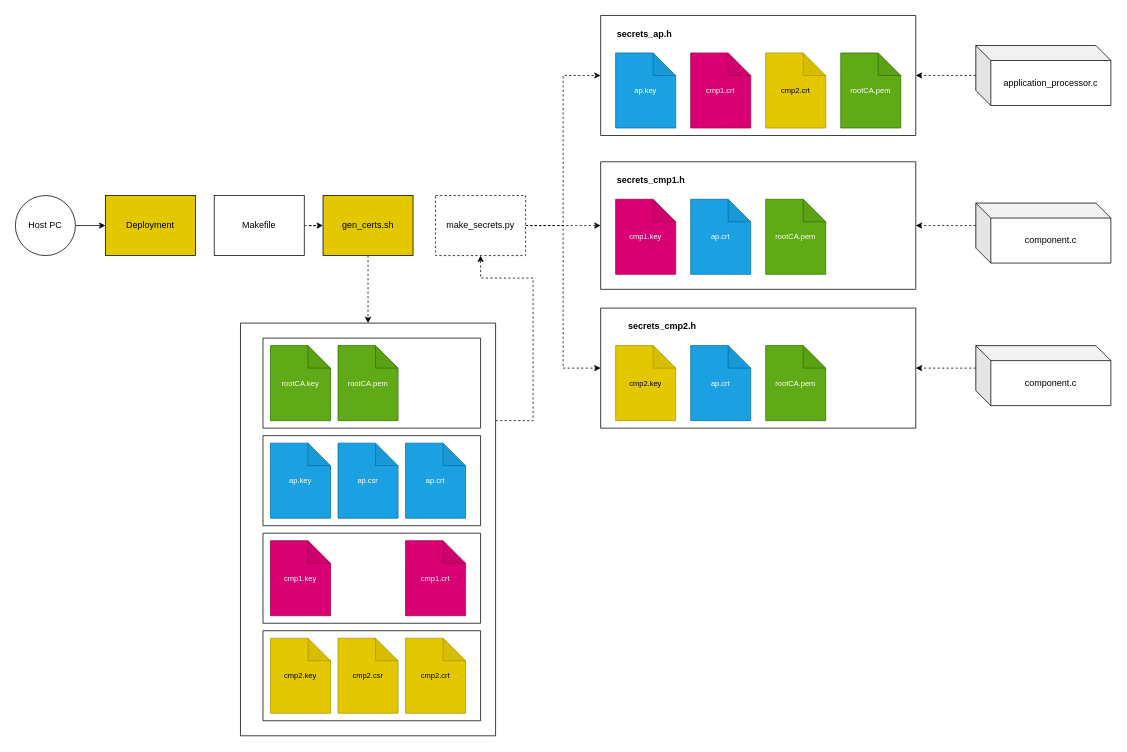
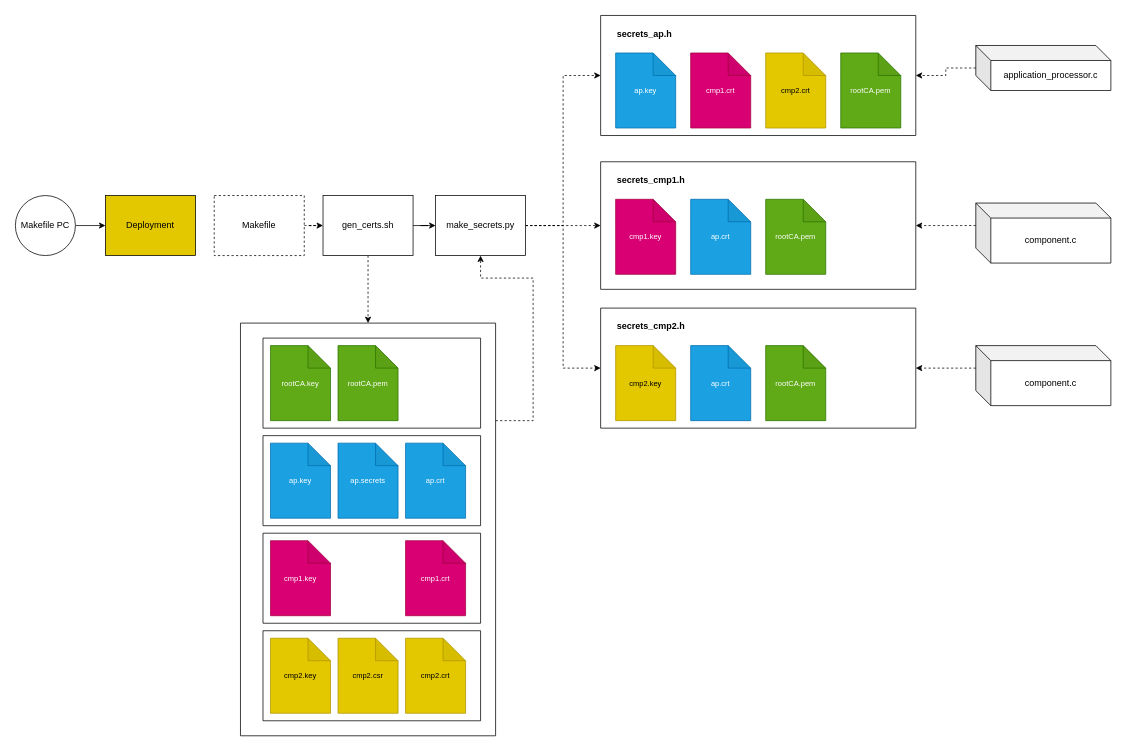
node "application_processor.c": size 135x60 -> 135x45
node "Host PC": label "Host PC" -> "Makefile PC"
node "Makefile": style solid -> dashed
node "gen_certs.sh": fillcolor #e3c800 -> #ffffff
edge "gen_certs.sh" -> "make_secrets.py": added
node "make_secrets.py": style dashed -> solid
node "secrets_cmp2.h": moved (668, 327) -> (657, 327)
node "ap.csr": label "ap.csr" -> "ap.secrets"
